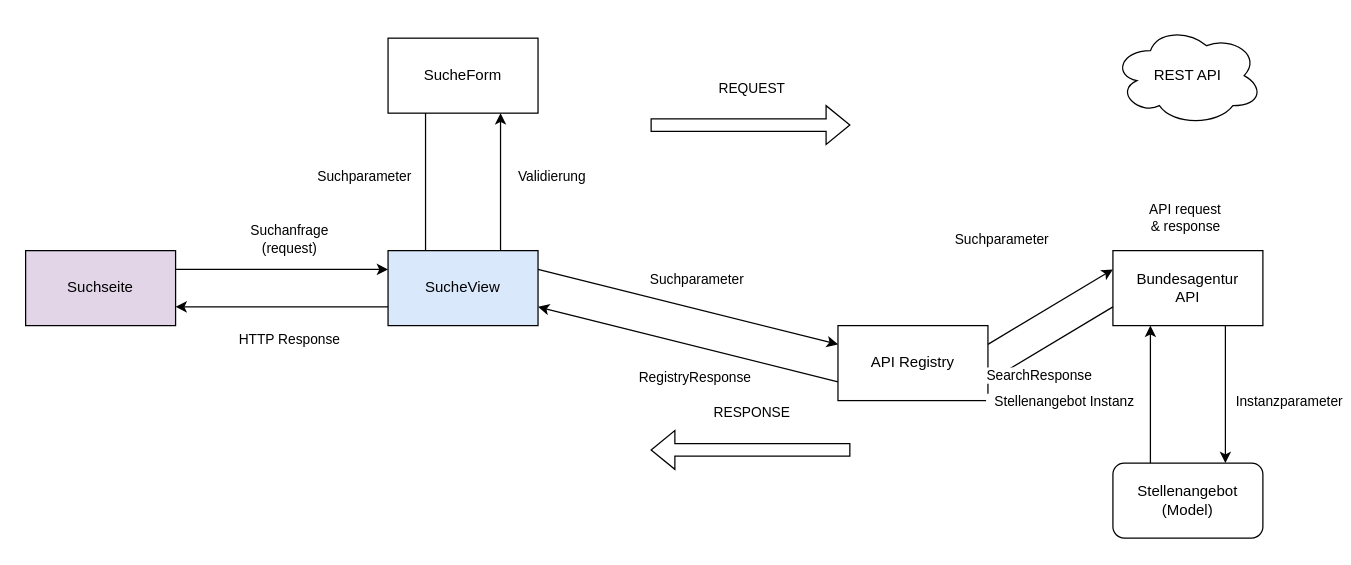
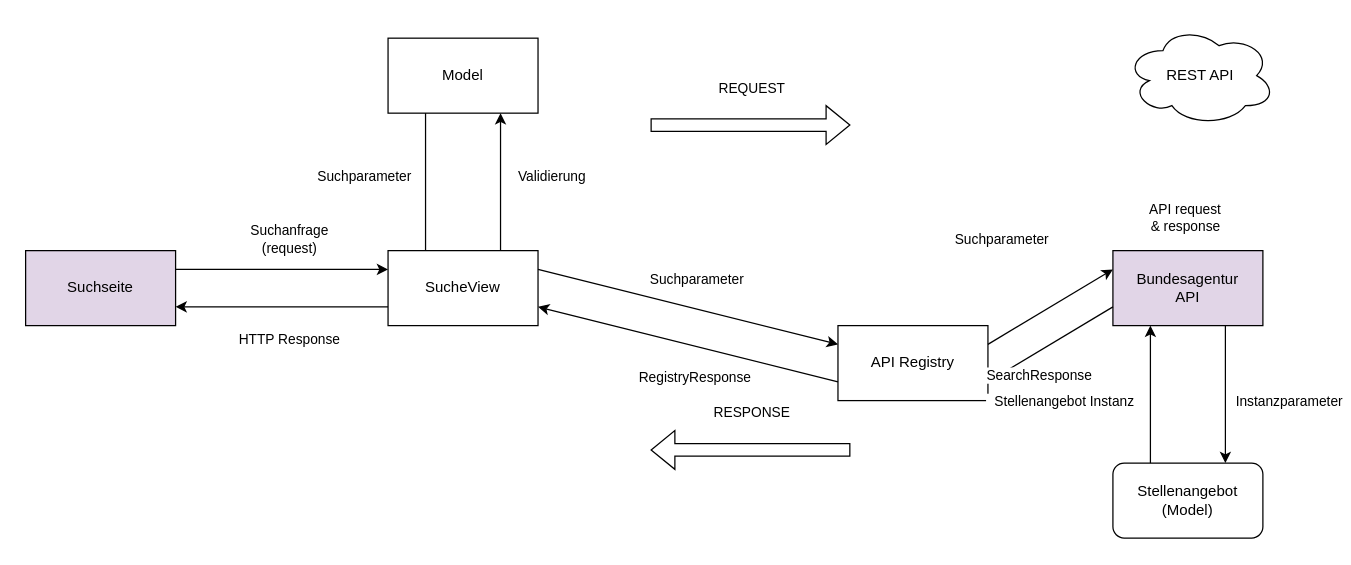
node "SucheForm": label "SucheForm" -> "Model"
node "REST API": moved (1188, 76) -> (1201, 76)
node "SucheView": fillcolor #dae8fc -> #ffffff
node "Bundesagentur API": fillcolor #ffffff -> #e1d5e7
